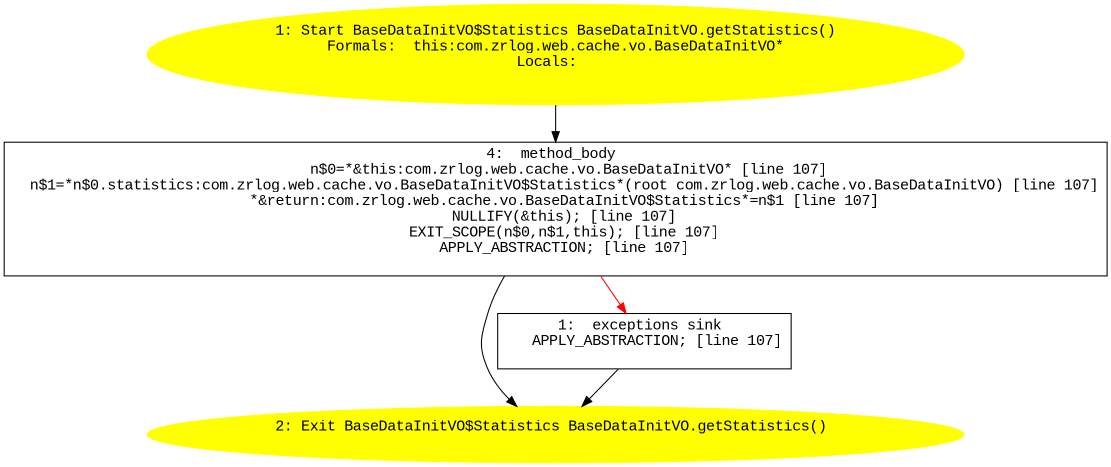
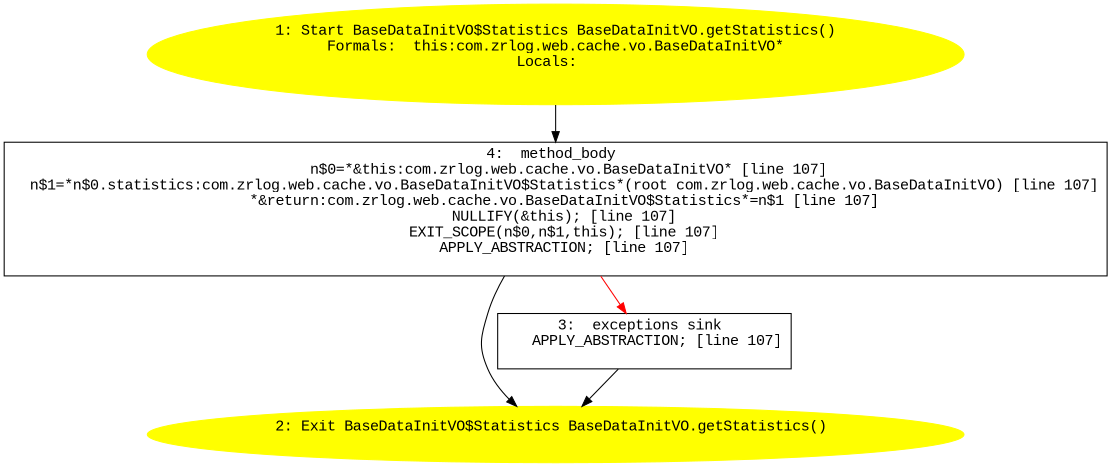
node "1:  exceptions sink APPLY_ABSTRACTION; [line 107]": label "1:  exceptions sink APPLY_ABSTRACTION; [line 107]" -> "3:  exceptions sink APPLY_ABSTRACTION; [line 107]"
